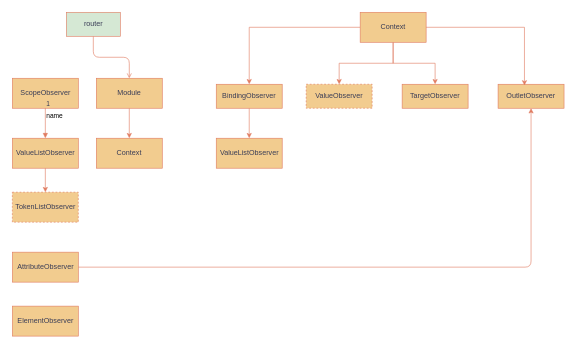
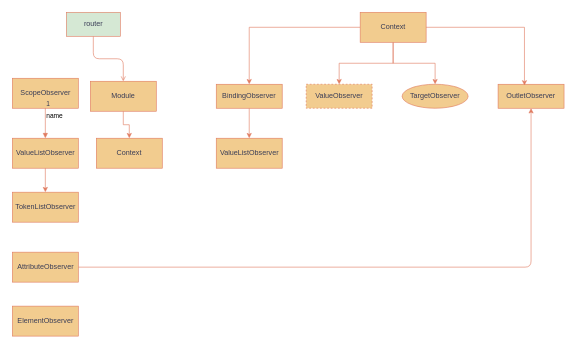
node "Module": moved (129, 93) -> (123, 96)
node "TargetObserver": shape rectangle -> ellipse
node "TokenListObserver": style dashed -> solid
